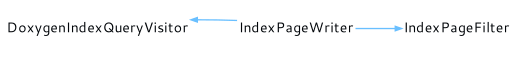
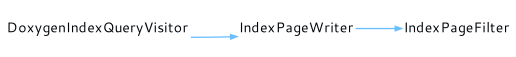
edge "IndexPageWriter" -> "DoxygenIndexQueryVisitor": reversed
